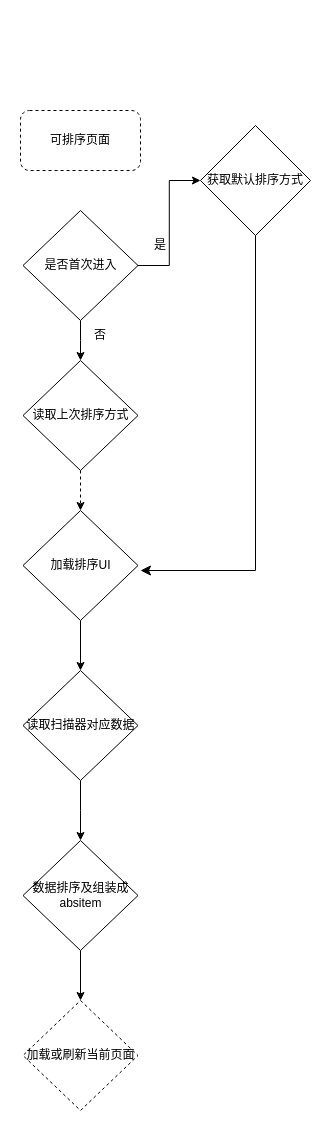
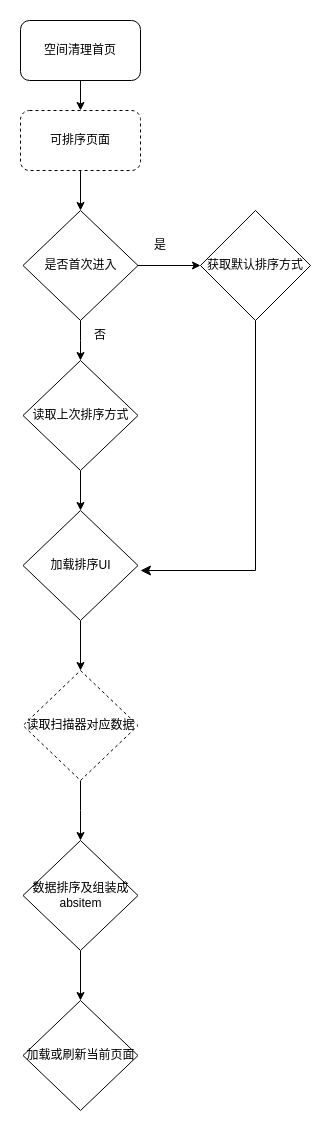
node "空间清理首页": added
edge "空间清理首页" -> "可排序页面": added
node "获取默认排序方式": moved (256, 181) -> (256, 266)
edge "可排序页面" -> "是否首次进入": added
edge "读取上次排序方式" -> "加载排序UI": style dashed -> solid
node "读取扫描器对应数据": style solid -> dashed
node "加载或刷新当前页面": style dashed -> solid
